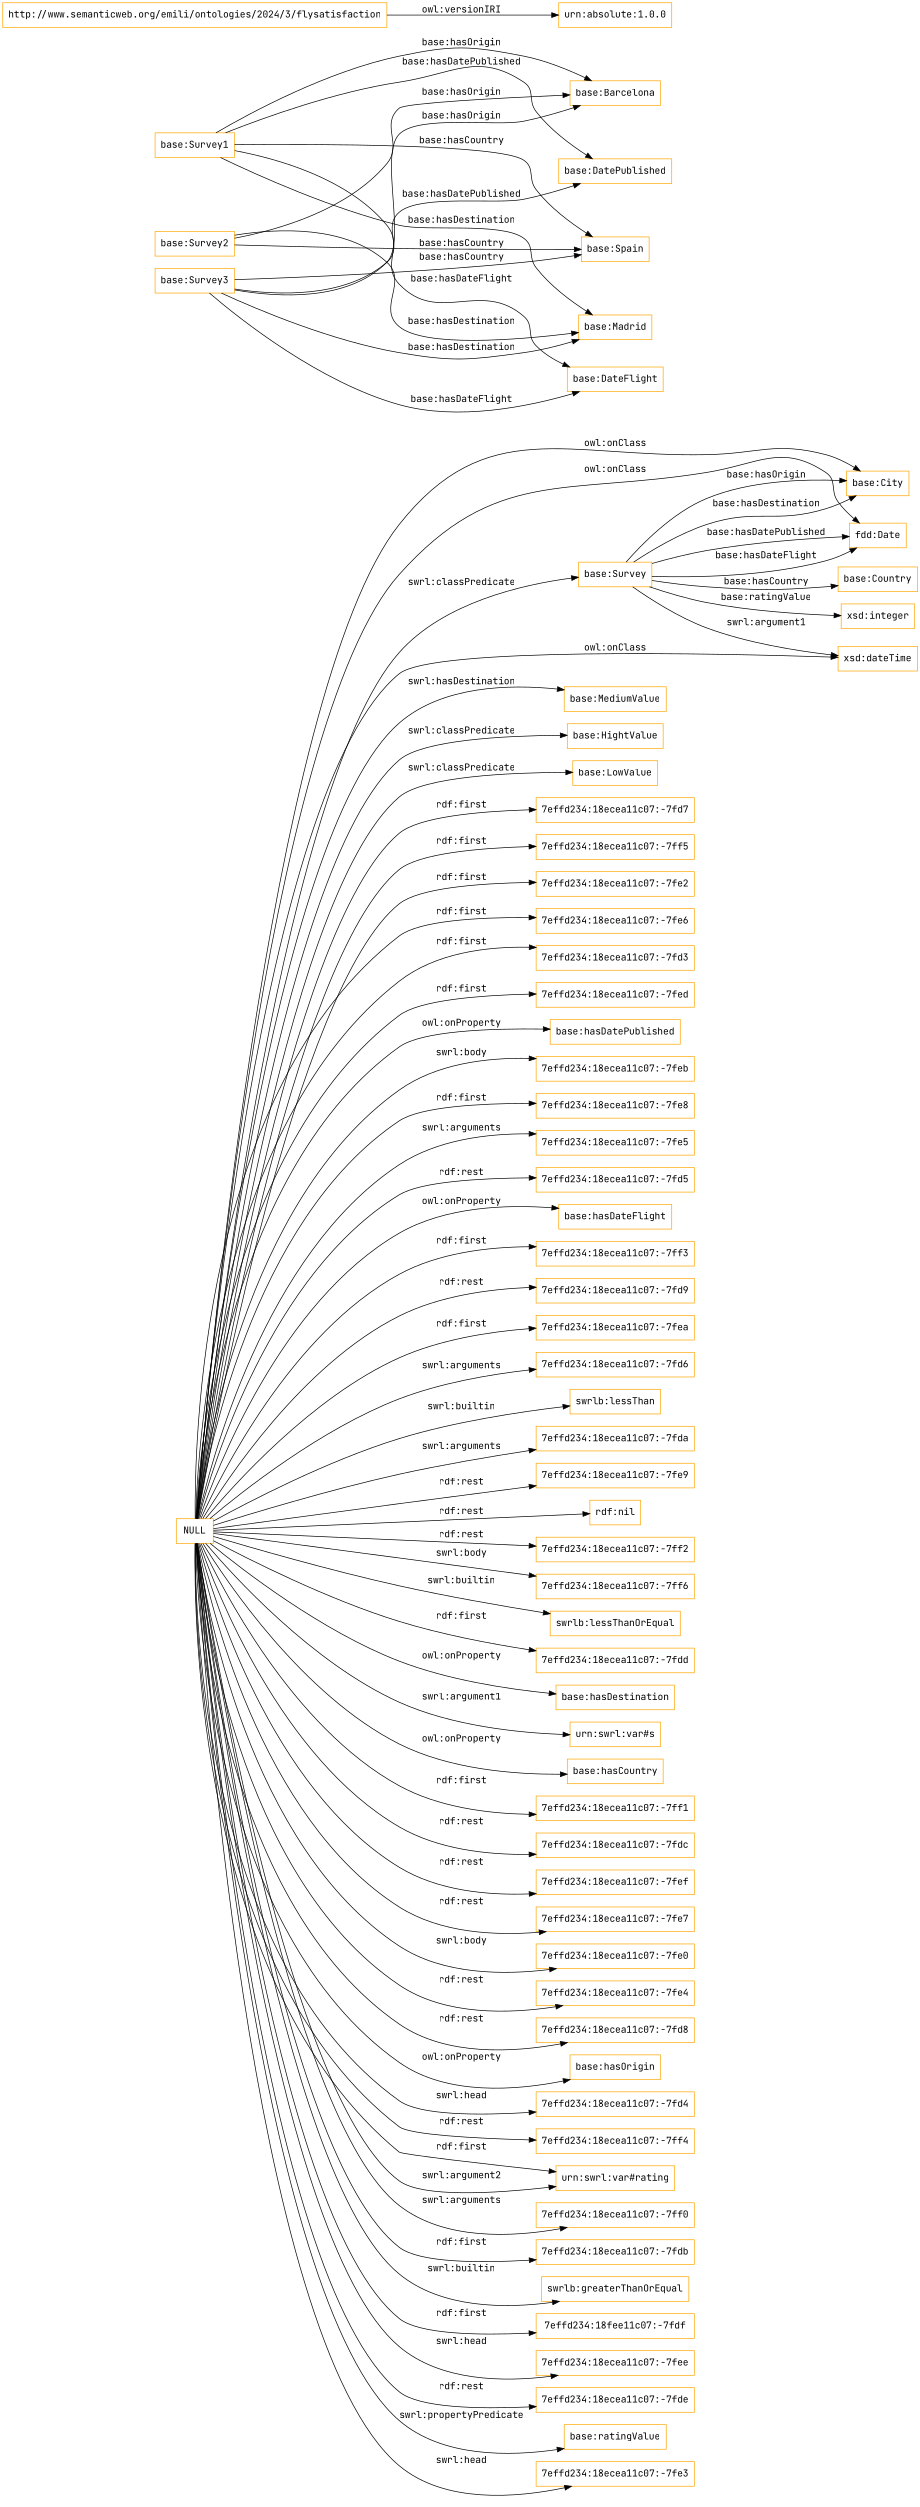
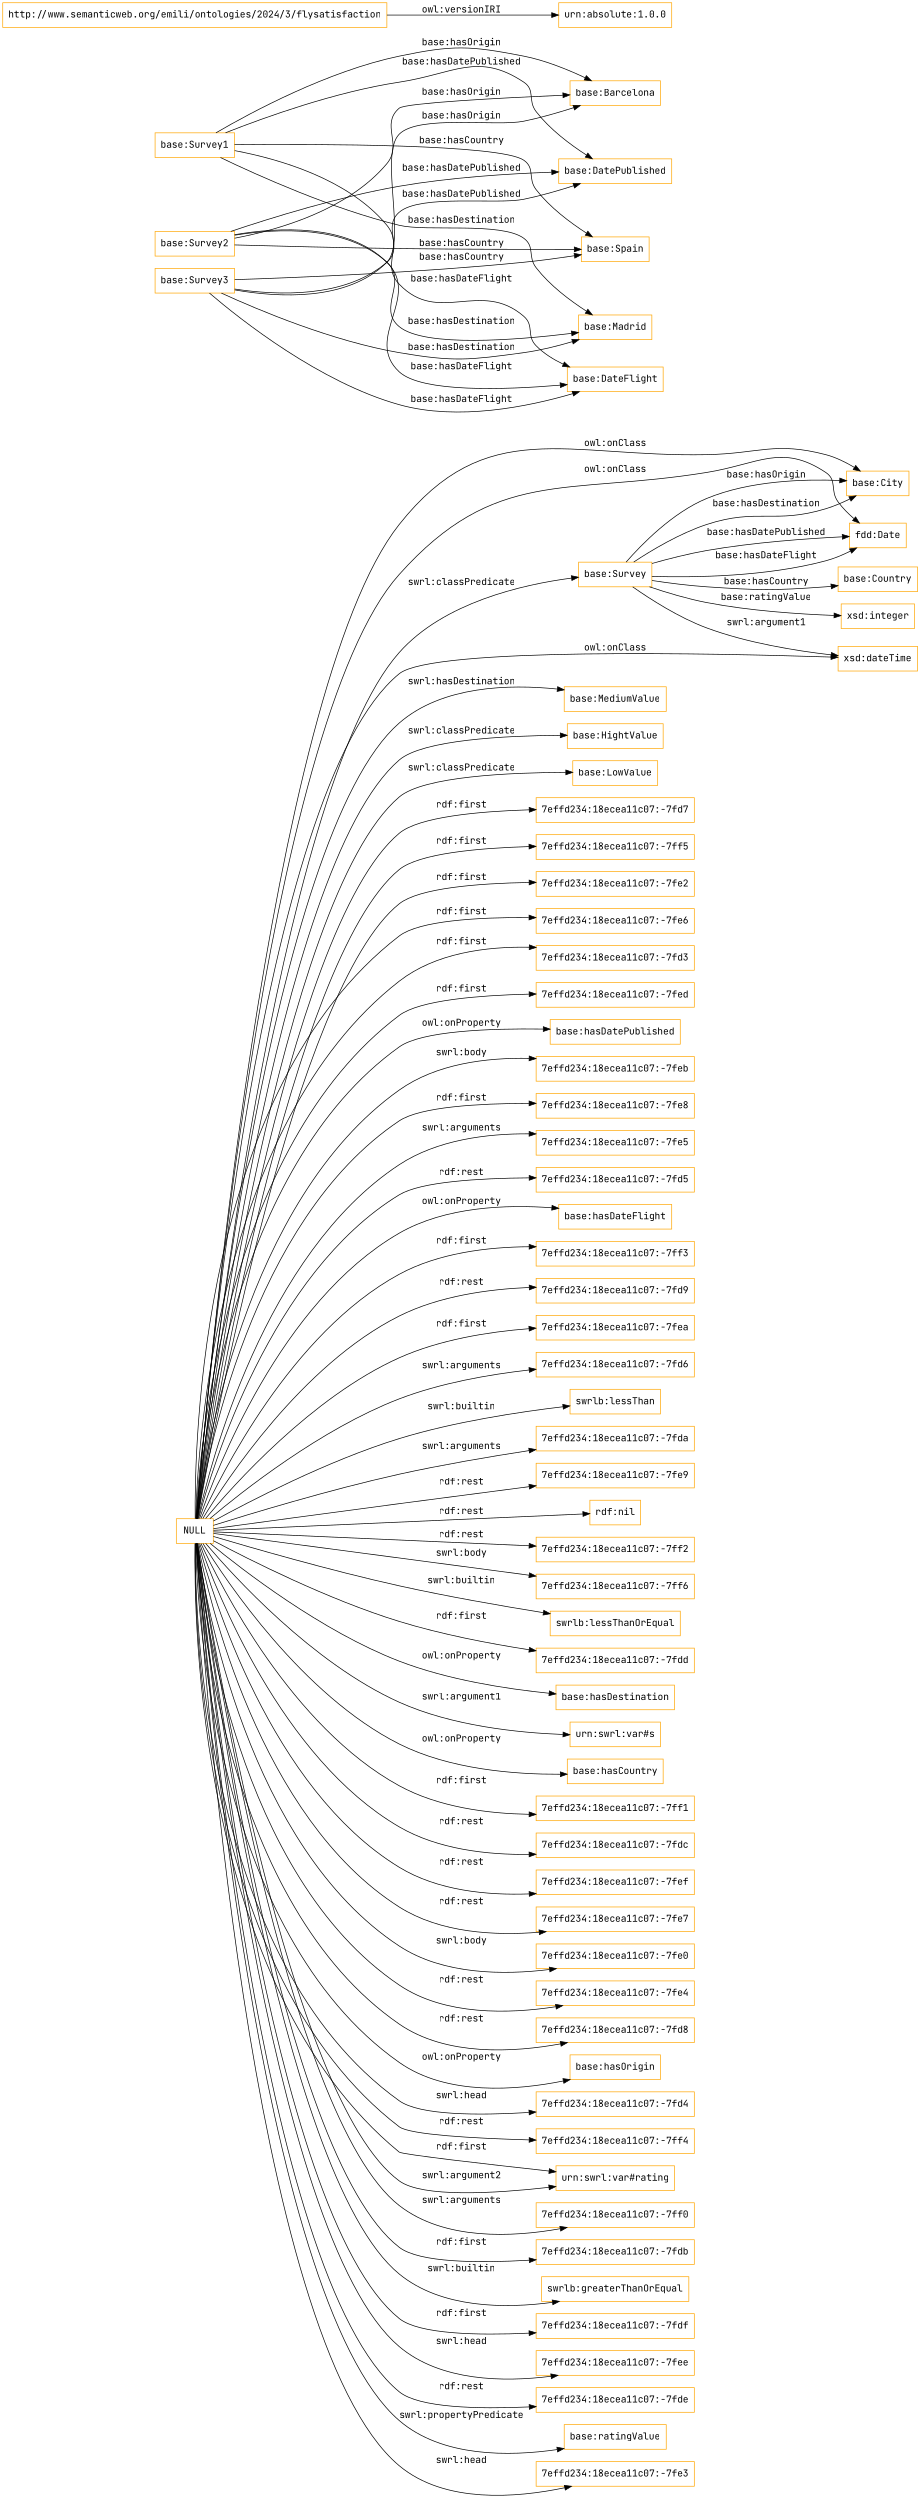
edge "base:Survey2" -> "base:DatePublished": added, label "base:hasDatePublished"
edge "base:Survey2" -> "base:DateFlight": added, label "base:hasDateFlight"
node "7effd234:18fee11c07:-7fdf": label "7effd234:18fee11c07:-7fdf" -> "7effd234:18ecea11c07:-7fdf"
